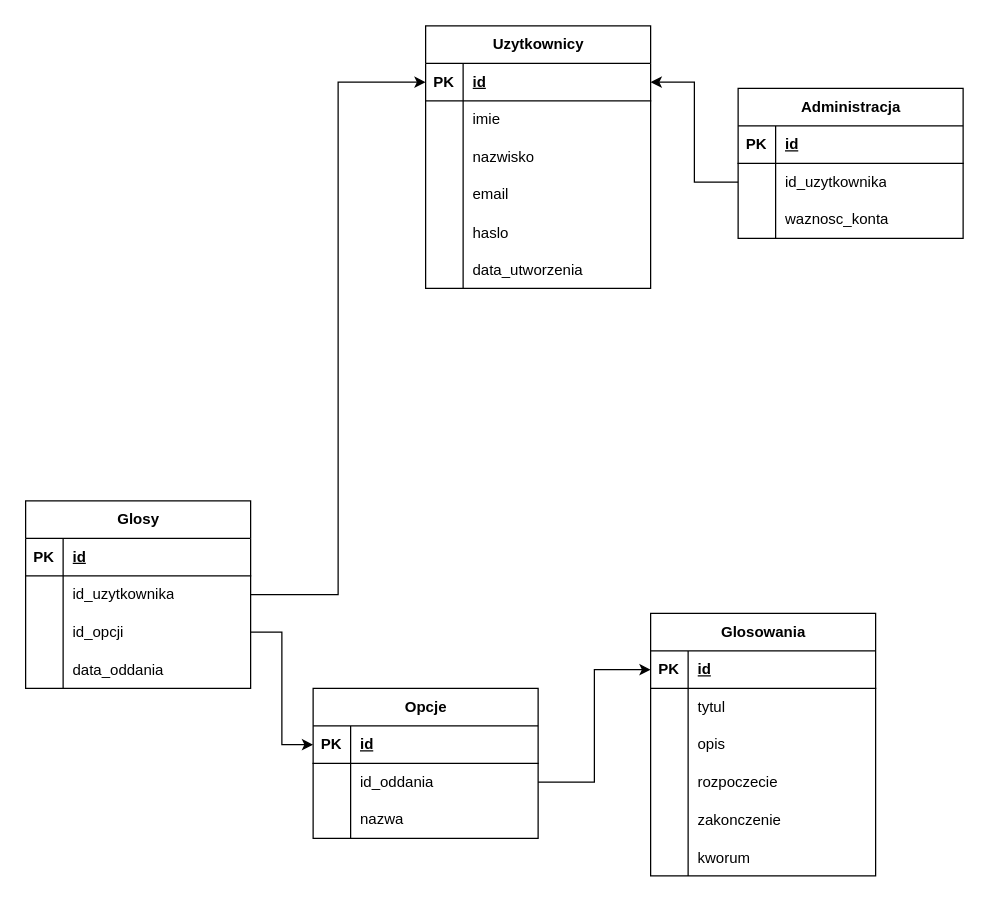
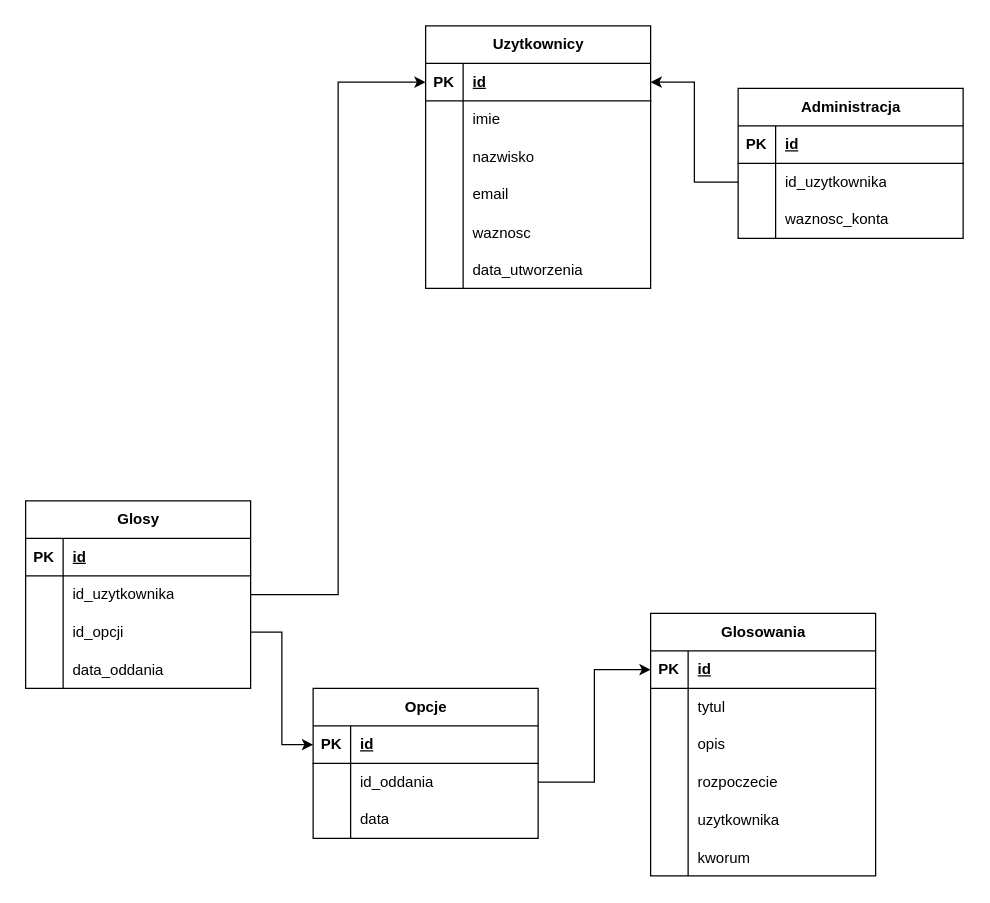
node "haslo": label "haslo" -> "waznosc"
node "nazwa": label "nazwa" -> "data"
node "zakonczenie": label "zakonczenie" -> "uzytkownika"
